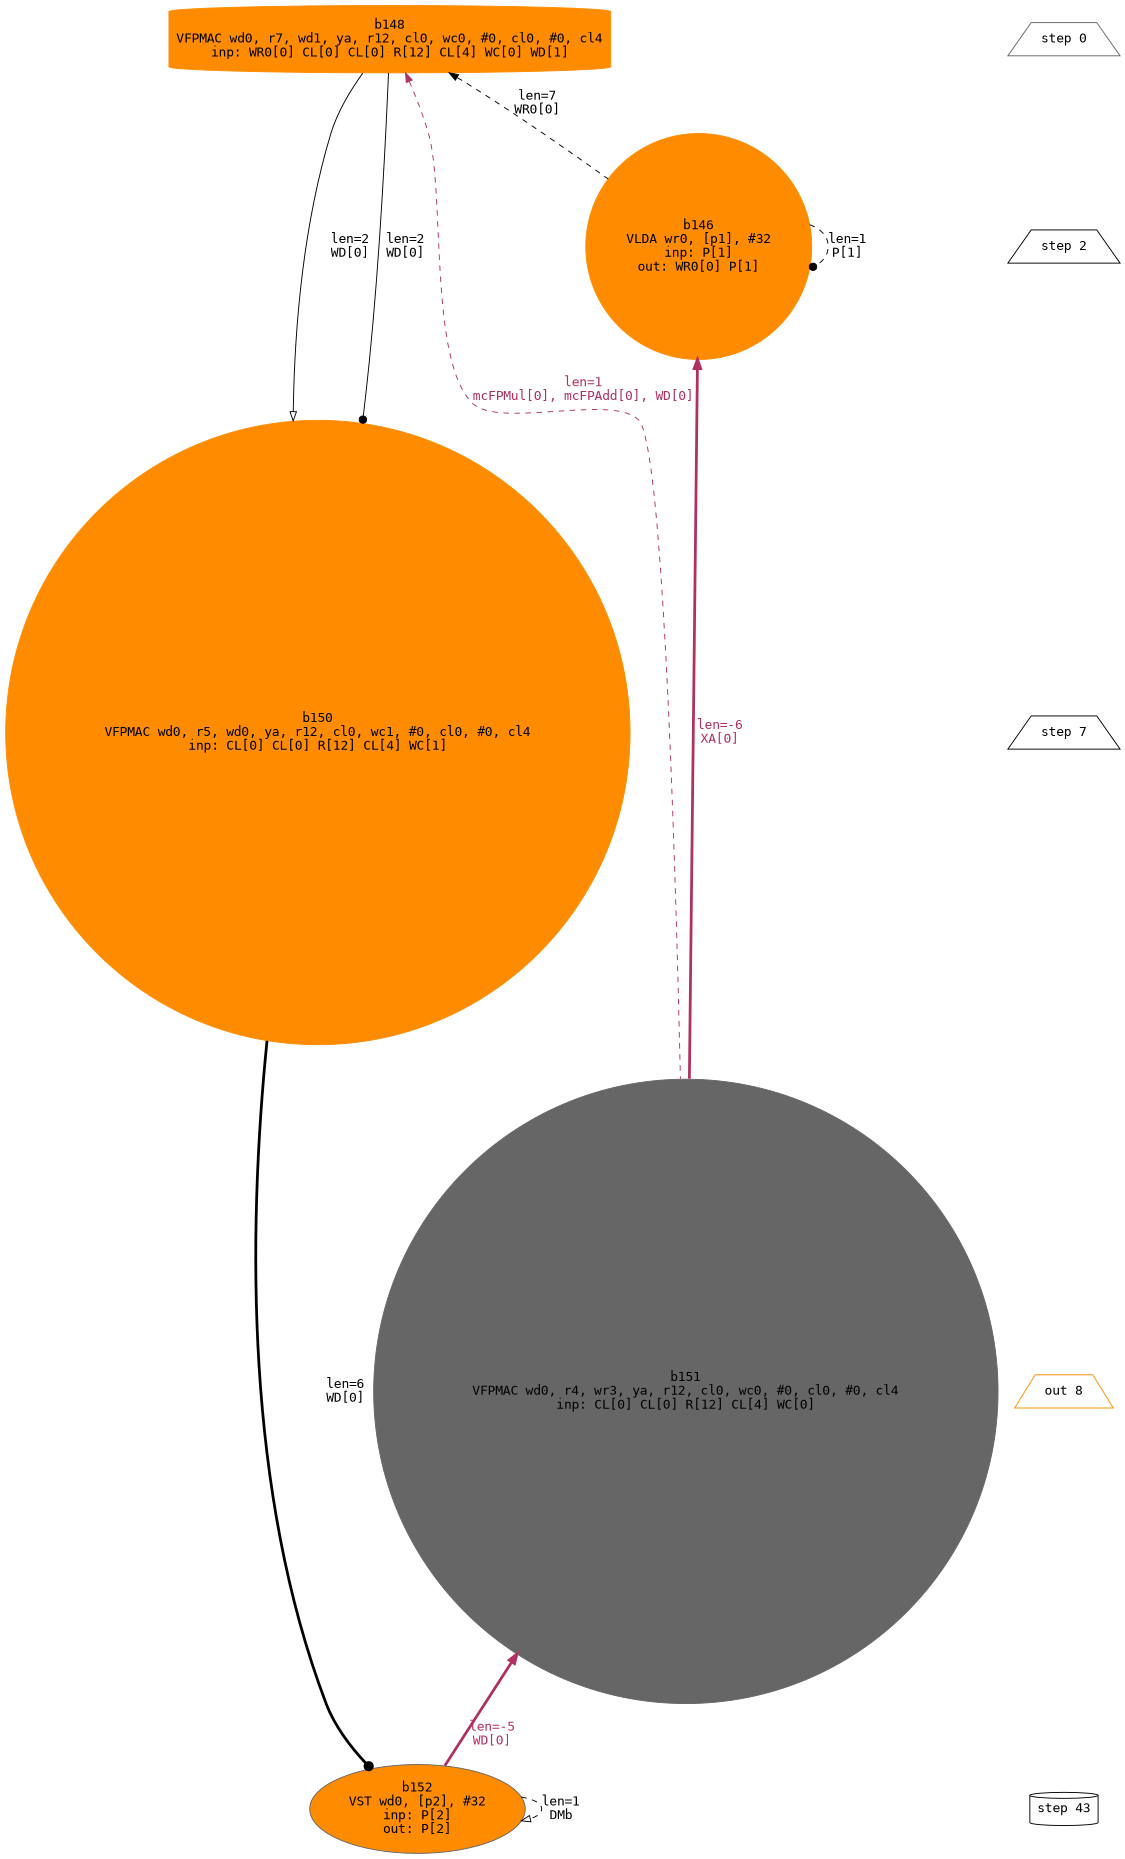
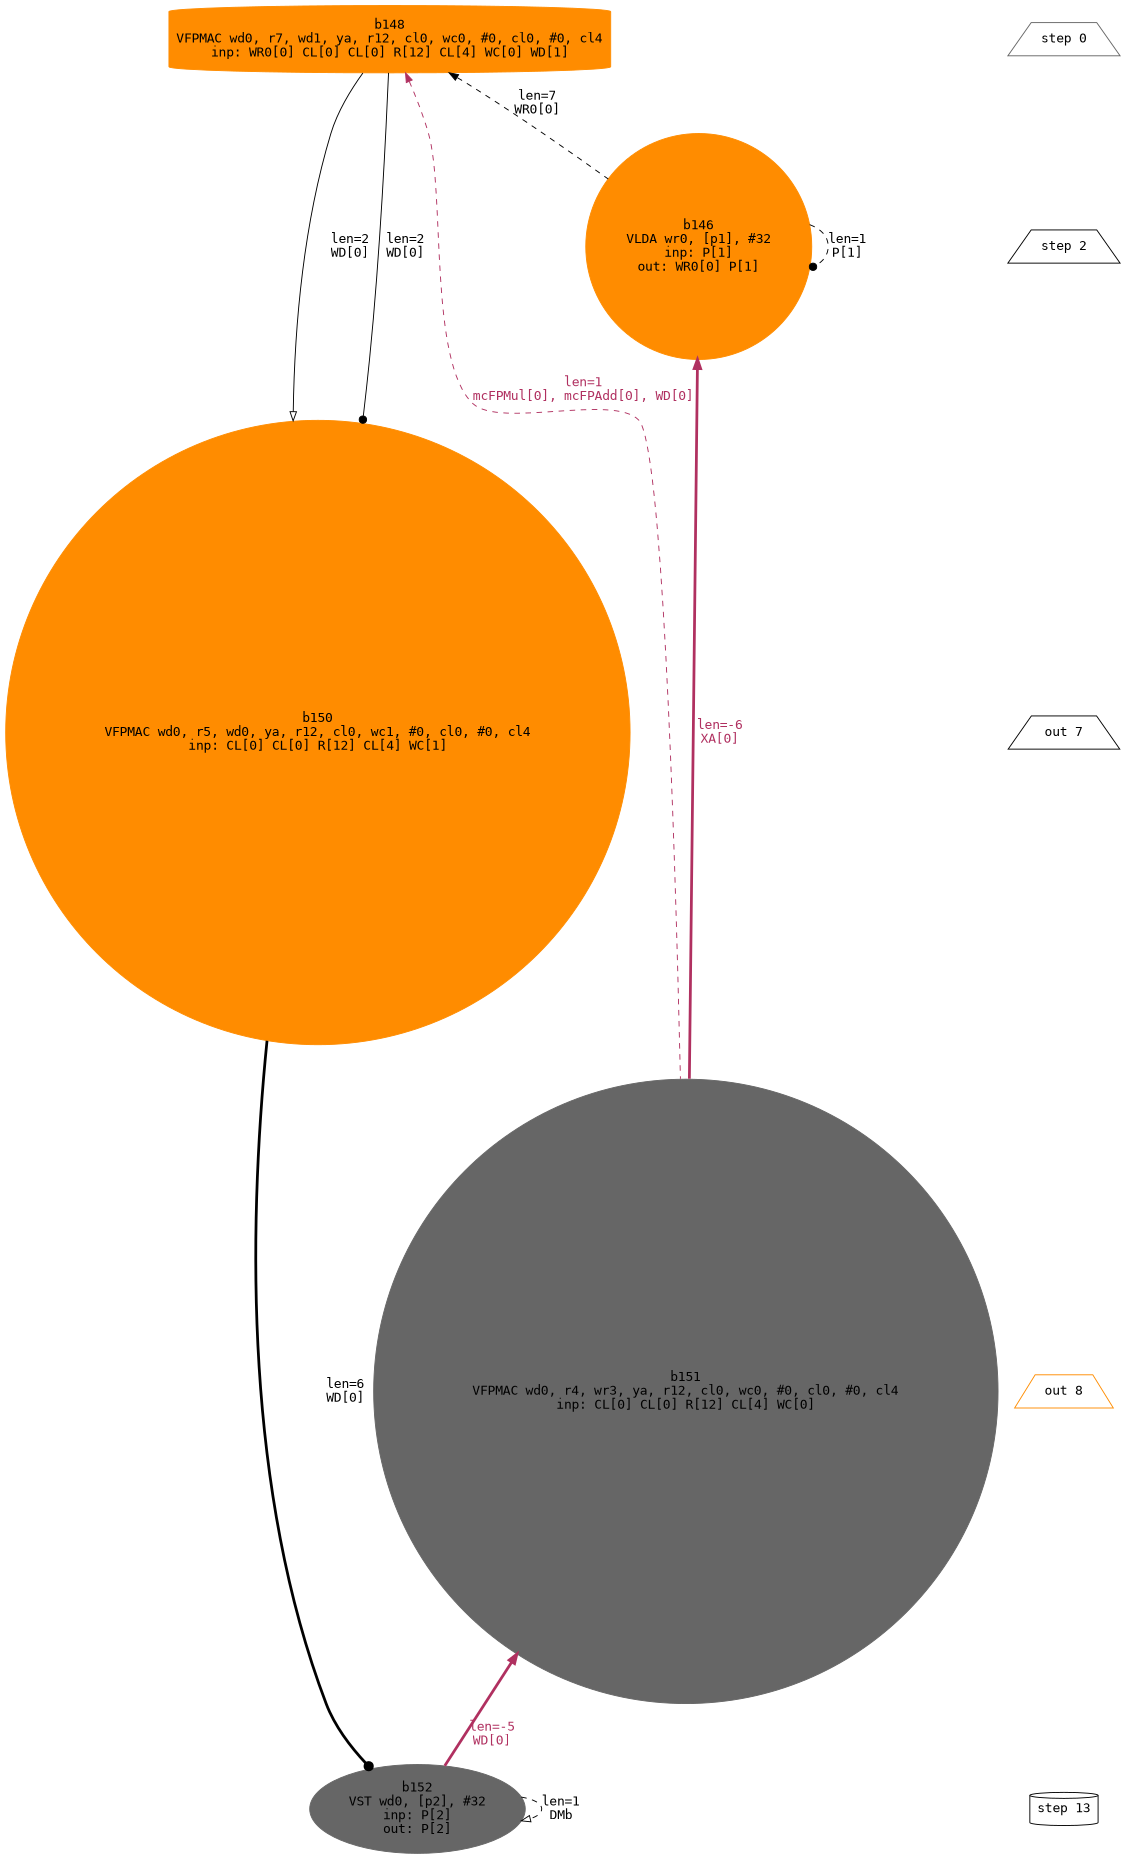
node "step 7": label "step 7" -> "out 7"
node "b152 VST wd0, [p2], #32 inp: P[2] out: P[2]": fillcolor darkorange -> gray40
node "step 43": label "step 43" -> "step 13"
